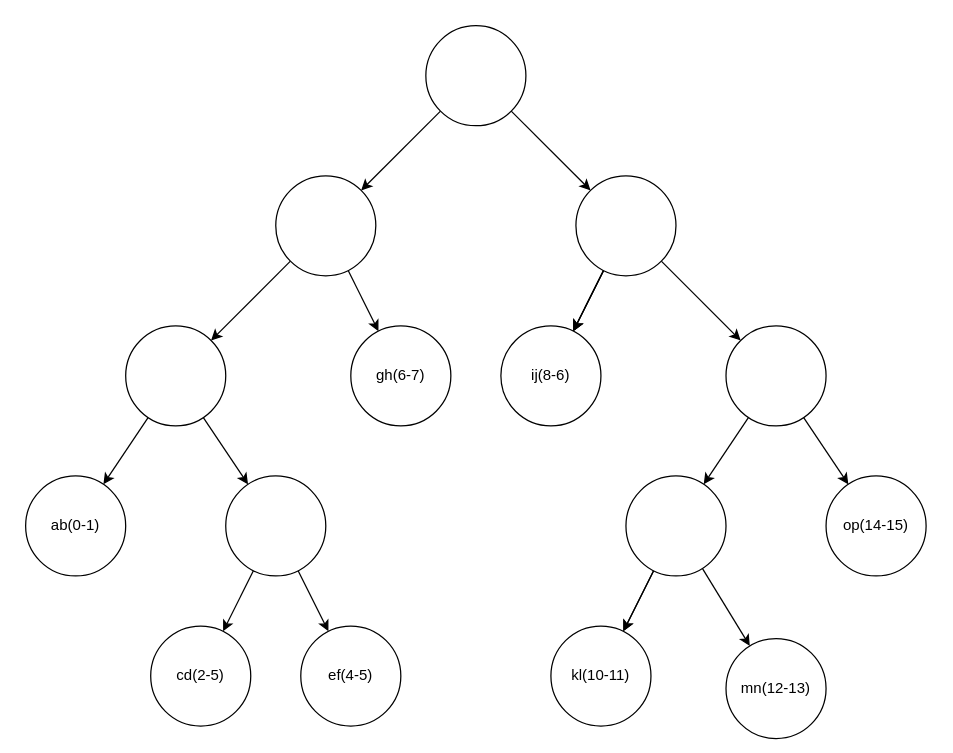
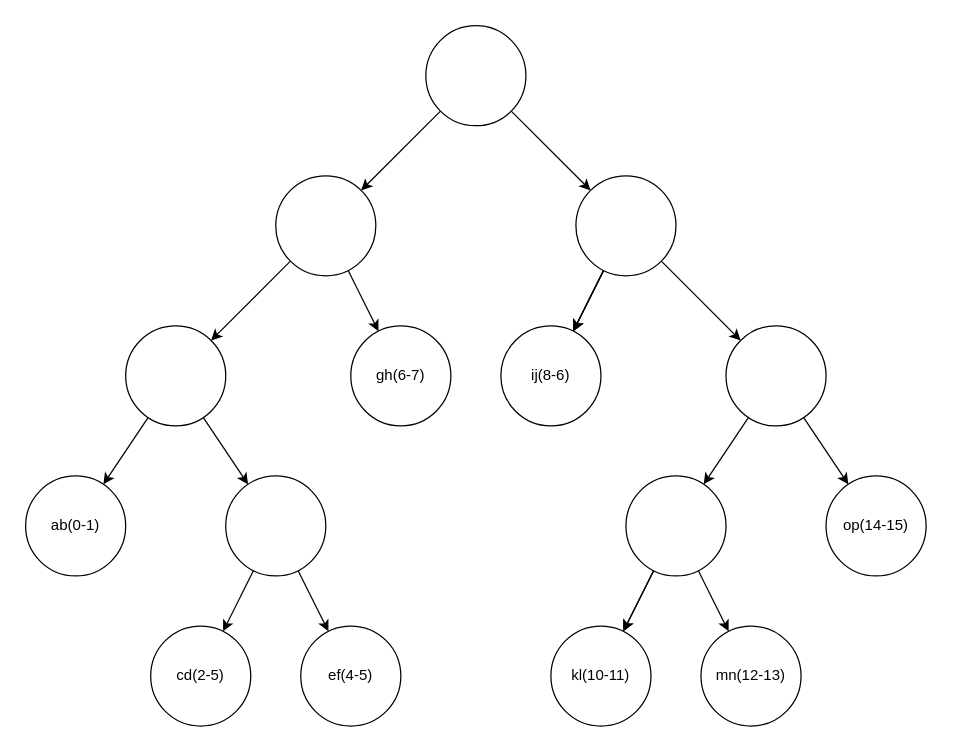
node "mn(12-13)": moved (776, 688) -> (751, 676)
